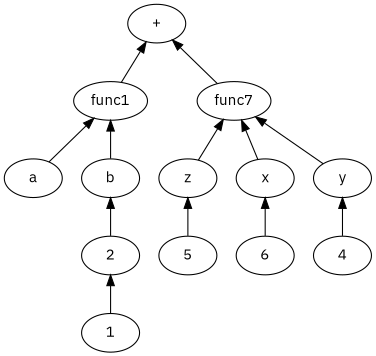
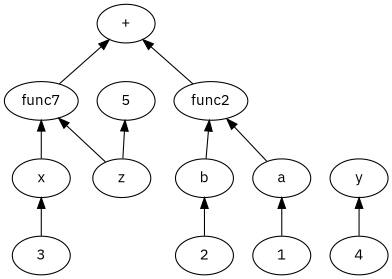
node "func1": label "func1" -> "func2"
edge "y" -> "func7": removed
edge "5" -> "z": reversed
node "6": label "6" -> "3"
edge "1" -> "2": now "1" -> "a"
